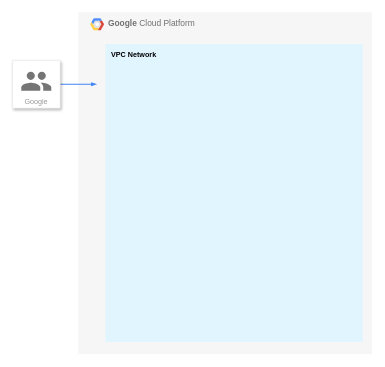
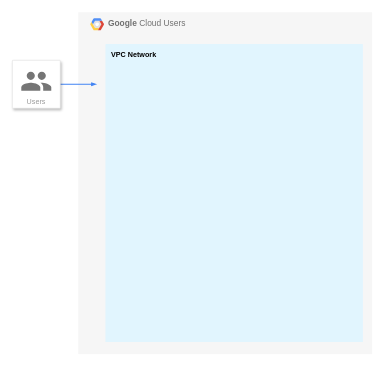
node "Google Cloud Platform": label "Google Cloud Platform" -> "Google Cloud Users"
node "Google": label "Google" -> "Users"
